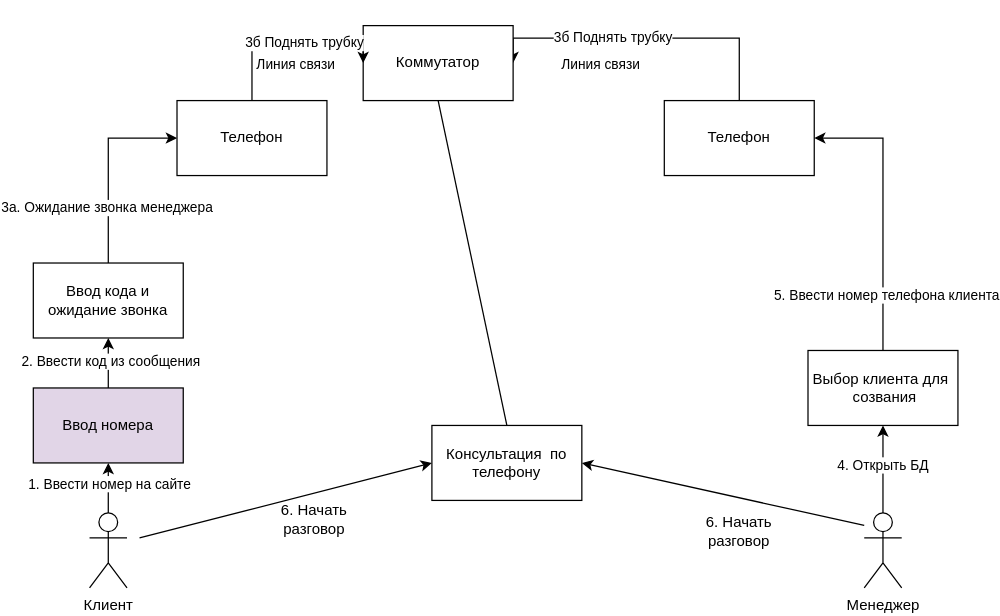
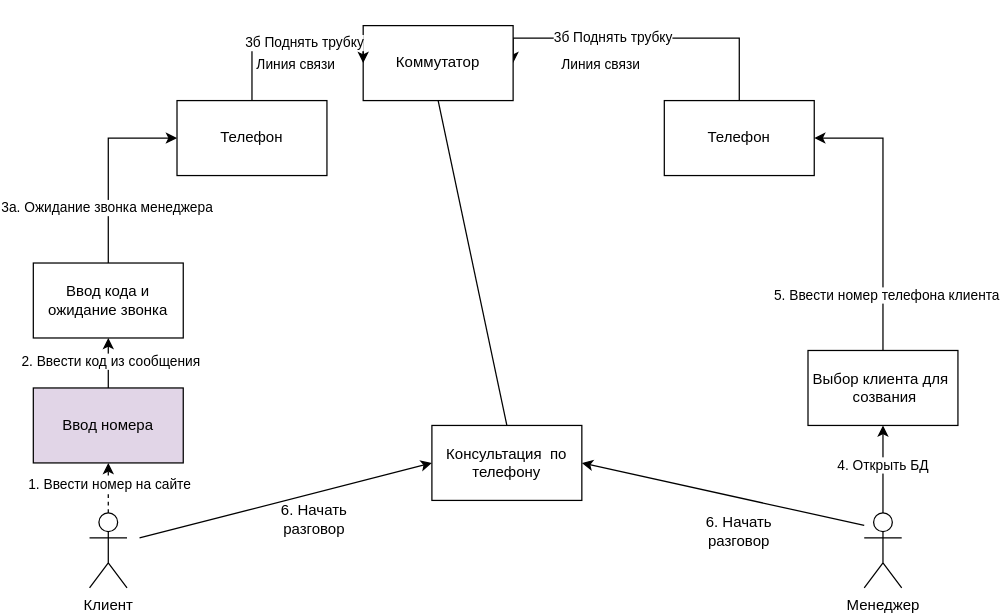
edge "Клиент" -> "Ввод номера": style solid -> dashed
